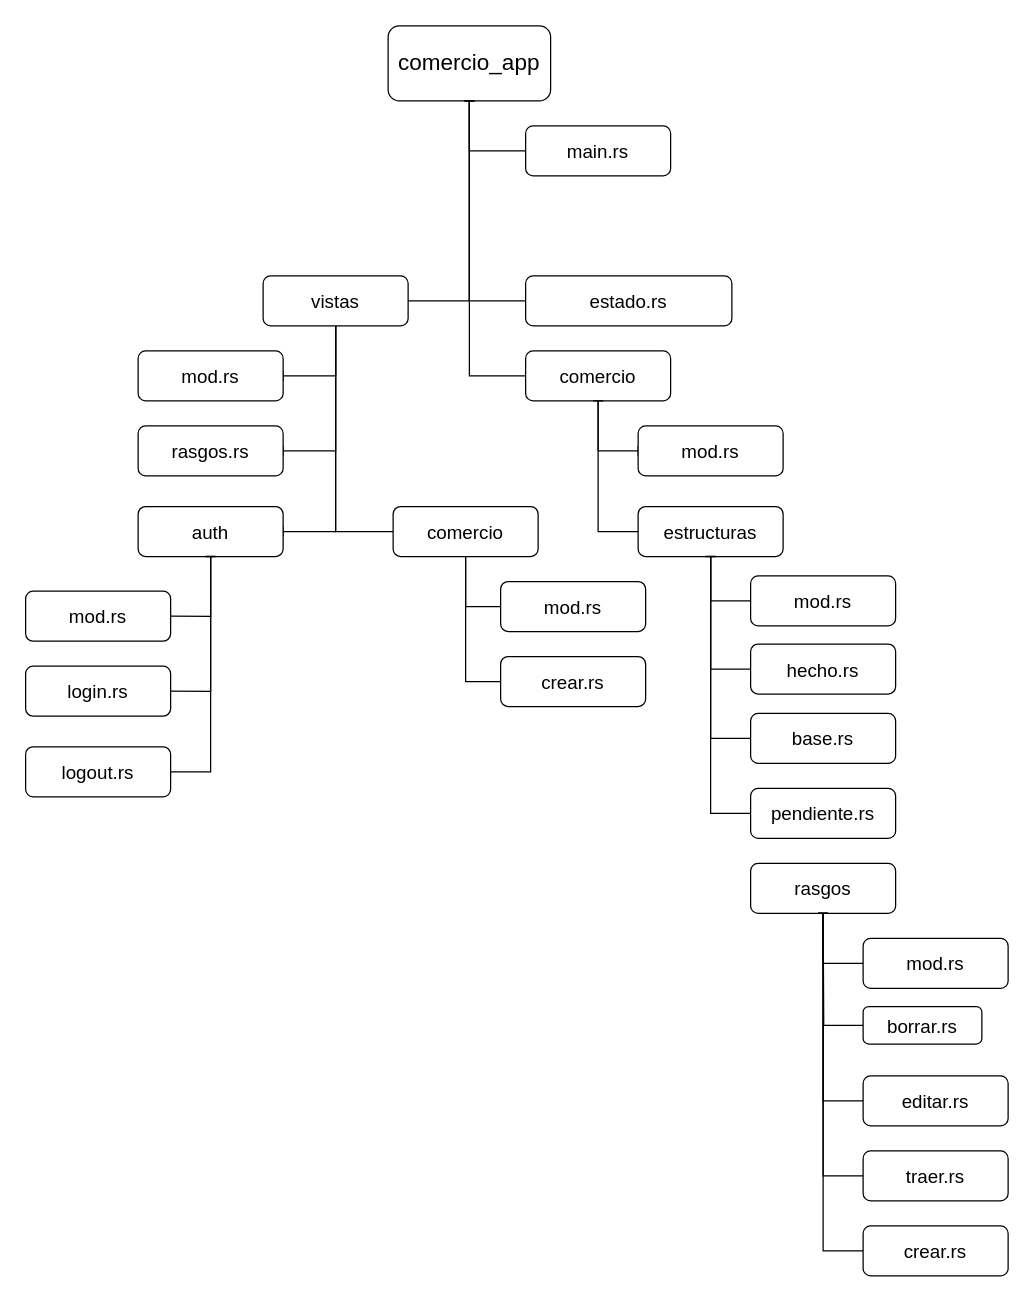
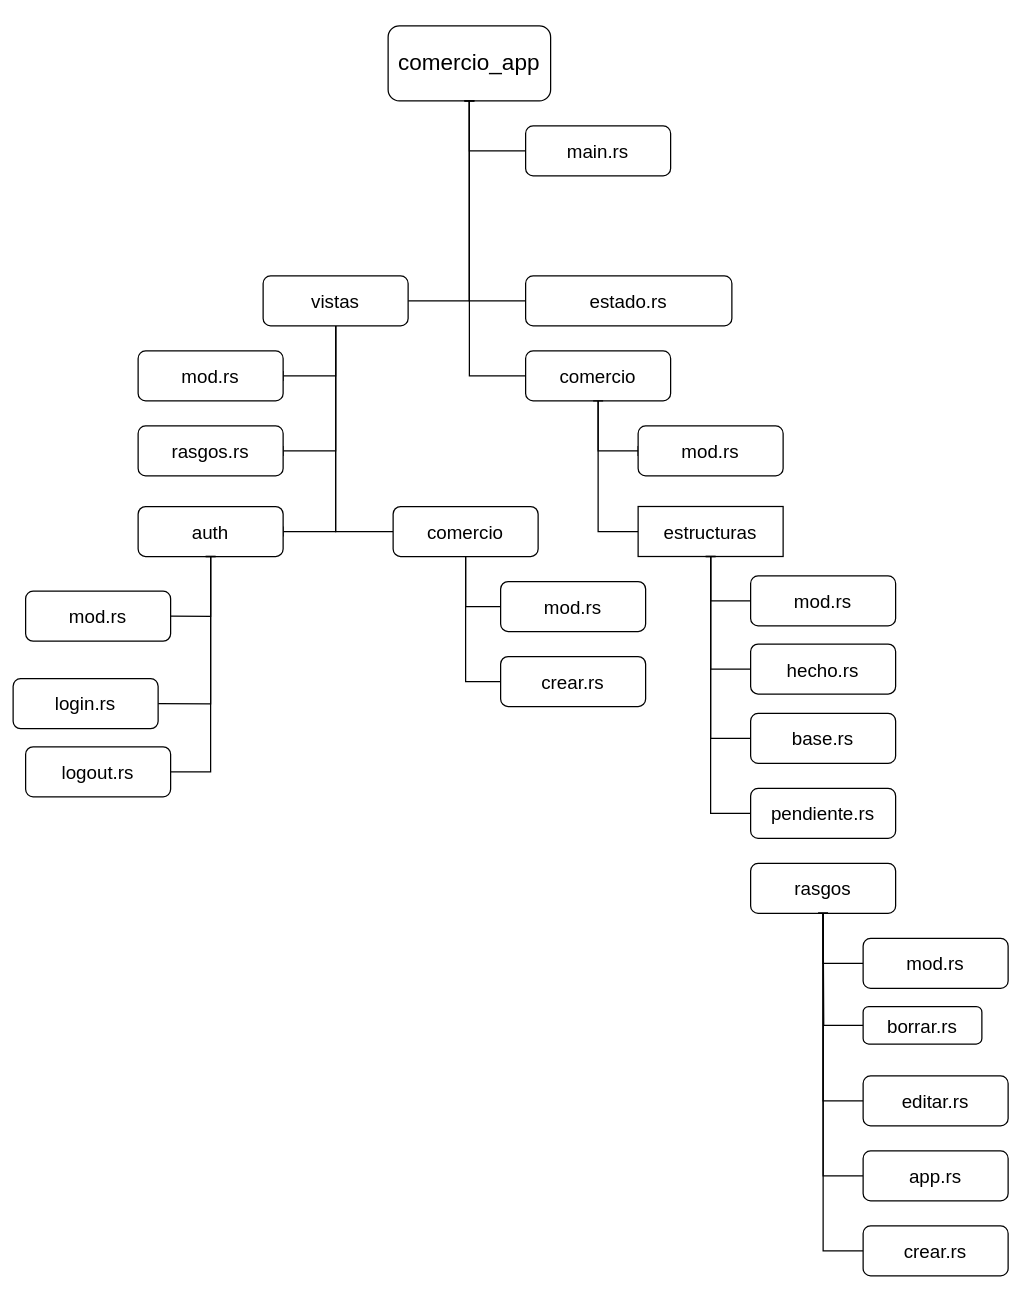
node "estructuras": shape rounded rectangle -> rectangle
node "login.rs": moved (98, 691) -> (86, 703)
node "traer.rs": label "traer.rs" -> "app.rs"
